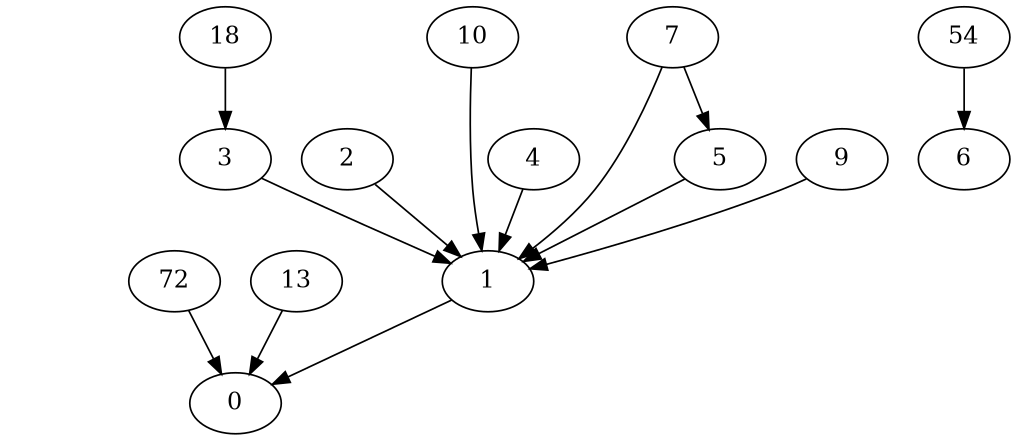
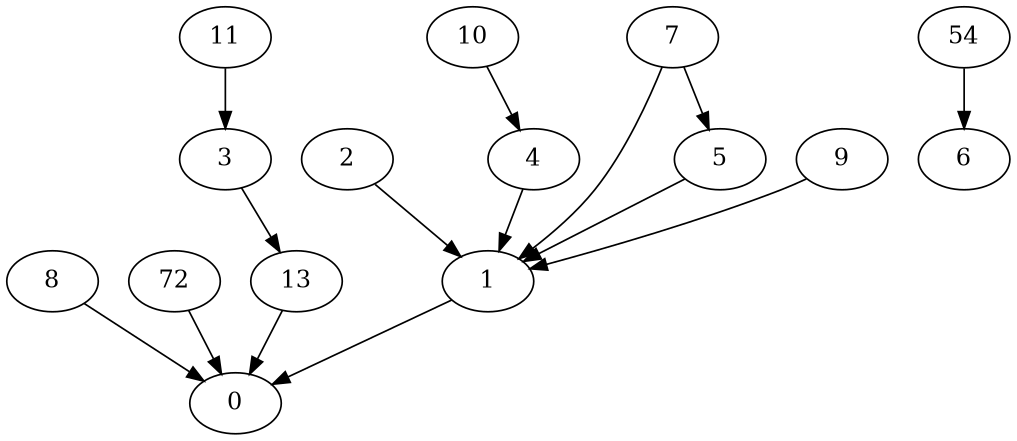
node "18": label "18" -> "11"
edge "10" -> "1": now "10" -> "4"
edge "3" -> "1": now "3" -> "13"
node "8": added
